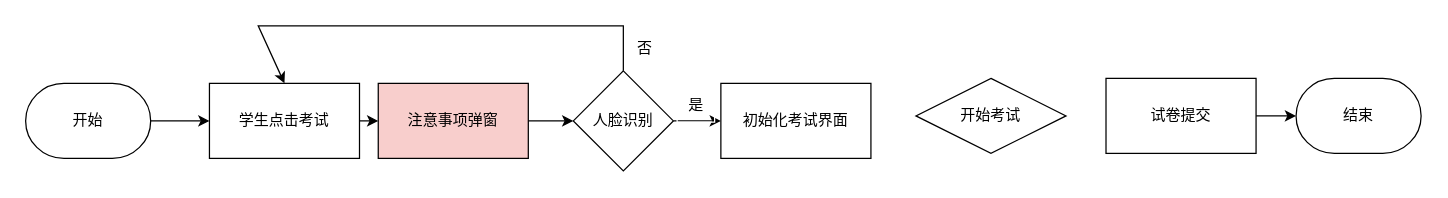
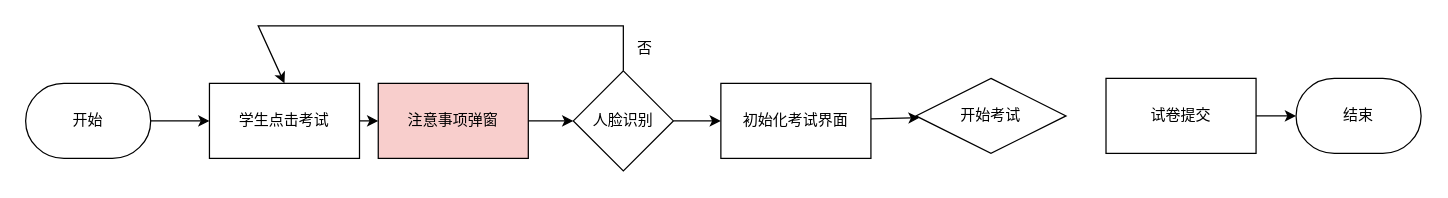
node "是": removed
edge "初始化考试界面" -> "开始考试": added
